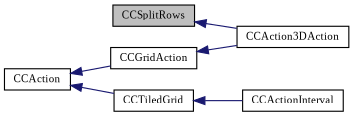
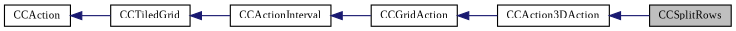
edge "CCAction3DAction" -> "CCSplitRows": reversed
edge "CCGridAction" -> "CCAction": now "CCGridAction" -> "CCActionInterval"
